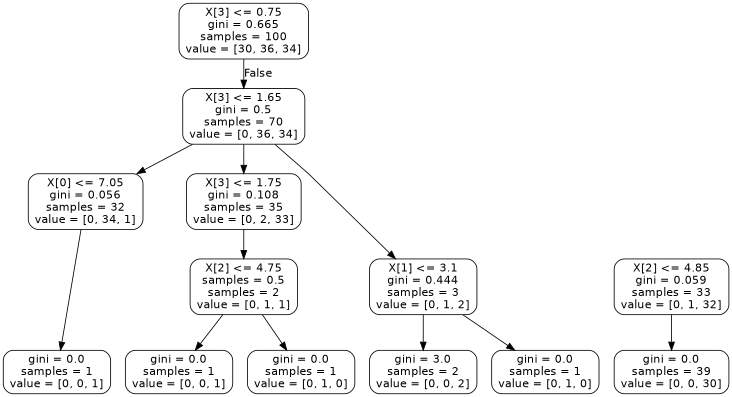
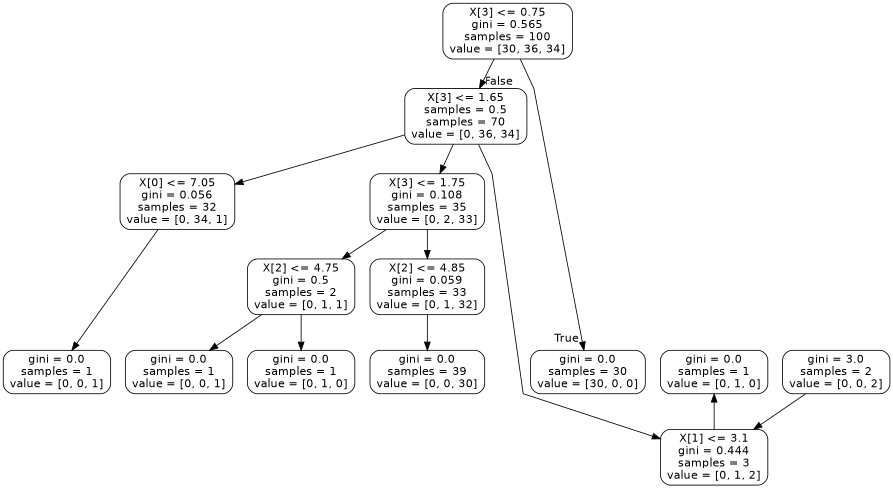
node "X[3] <= 0.75 gini = 0.665 samples = 100 value = [30, 36, 34]": label "X[3] <= 0.75 gini = 0.665 samples = 100 value = [30, 36, 34]" -> "X[3] <= 0.75 gini = 0.565 samples = 100 value = [30, 36, 34]"
node "X[3] <= 1.65 gini = 0.5 samples = 70 value = [0, 36, 34]": label "X[3] <= 1.65 gini = 0.5 samples = 70 value = [0, 36, 34]" -> "X[3] <= 1.65 samples = 0.5 samples = 70 value = [0, 36, 34]"
edge "X[3] <= 1.75 gini = 0.108 samples = 35 value = [0, 2, 33]" -> "X[2] <= 4.85 gini = 0.059 samples = 33 value = [0, 1, 32]": added
node "X[2] <= 4.75 samples = 0.5 samples = 2 value = [0, 1, 1]": label "X[2] <= 4.75 samples = 0.5 samples = 2 value = [0, 1, 1]" -> "X[2] <= 4.75 gini = 0.5 samples = 2 value = [0, 1, 1]"
edge "X[1] <= 3.1 gini = 0.444 samples = 3 value = [0, 1, 2]" -> "gini = 3.0 samples = 2 value = [0, 0, 2]": reversed
node "gini = 0.0 samples = 30 value = [30, 0, 0]": added
